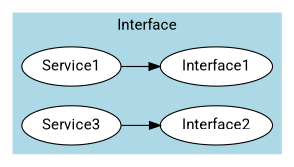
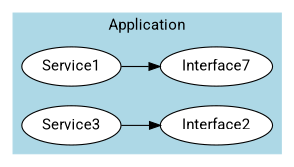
cluster "Interface": label "Interface" -> "Application"
node "Interface1": label "Interface1" -> "Interface7"
